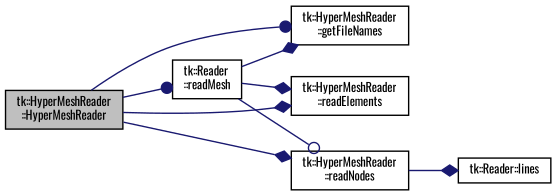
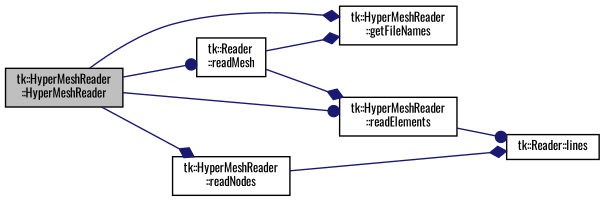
edge "tk::HyperMeshReader ::HyperMeshReader" -> "tk::HyperMeshReader ::getFileNames": arrowhead dot -> diamond
edge "tk::HyperMeshReader ::HyperMeshReader" -> "tk::HyperMeshReader ::readElements": arrowhead diamond -> dot
edge "tk::Reader ::readMesh" -> "tk::HyperMeshReader ::readNodes": removed
edge "tk::HyperMeshReader ::readElements" -> "tk::Reader::lines": added
